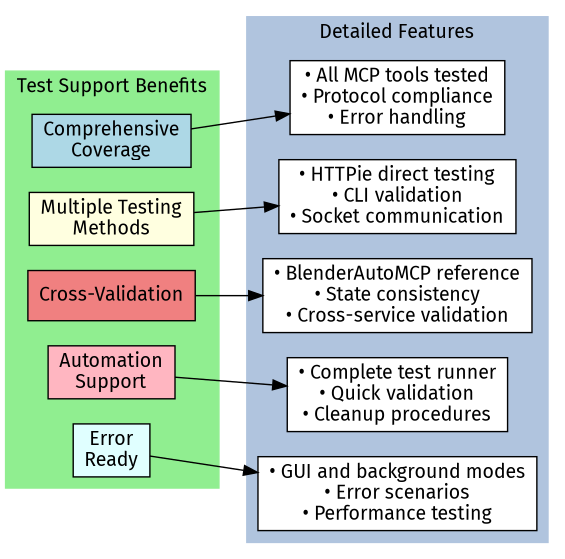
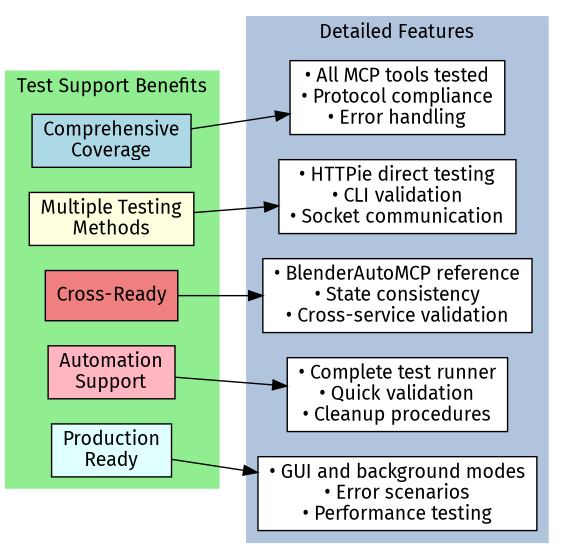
node "Cross-Validation": label "Cross-Validation" -> "Cross-Ready"
node "Error Ready": label "Error Ready" -> "Production Ready"
